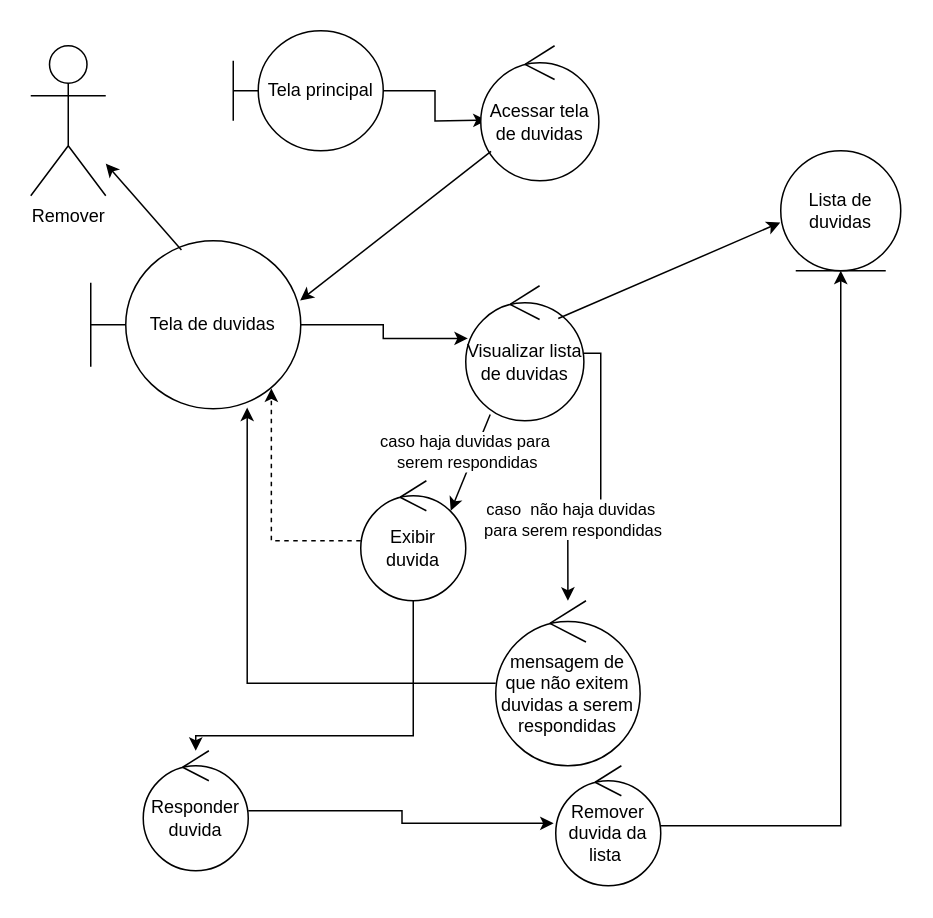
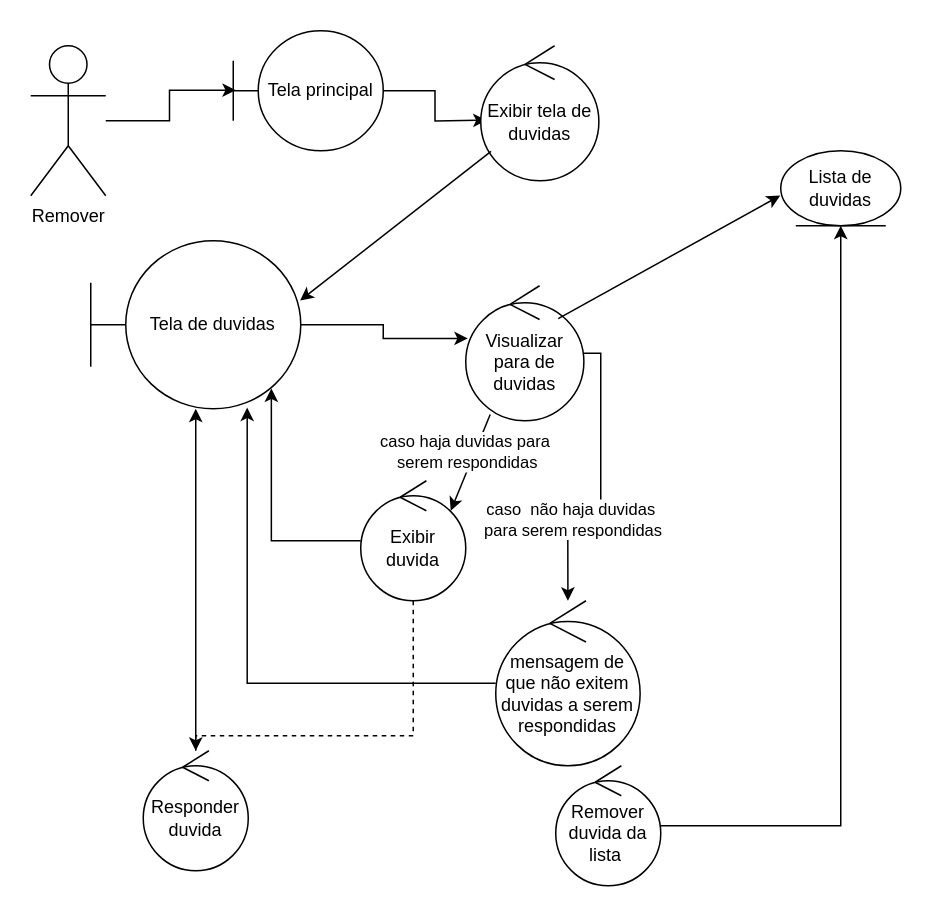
edge "Remover" -> "Tela principal": added
node "Acessar tela de duvidas": label "Acessar tela de duvidas" -> "Exibir tela de duvidas"
edge "Tela de duvidas" -> "Remover": removed
node "Lista de duvidas": size 120x120 -> 120x75
node "Visualizar lista de duvidas": label "Visualizar lista de duvidas" -> "Visualizar para de duvidas"
edge "Exibir duvida" -> "Tela de duvidas": style dashed -> solid
edge "Exibir duvida" -> "Responder duvida": style solid -> dashed
edge "Responder duvida" -> "Remover duvida da lista": now "Responder duvida" -> "Tela de duvidas"
